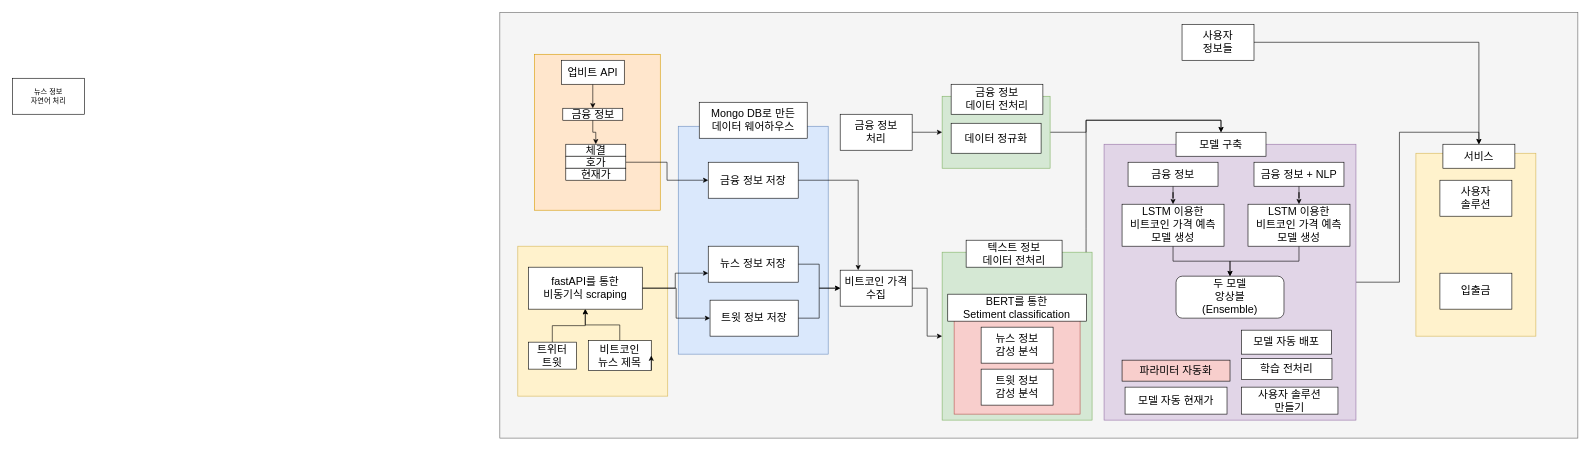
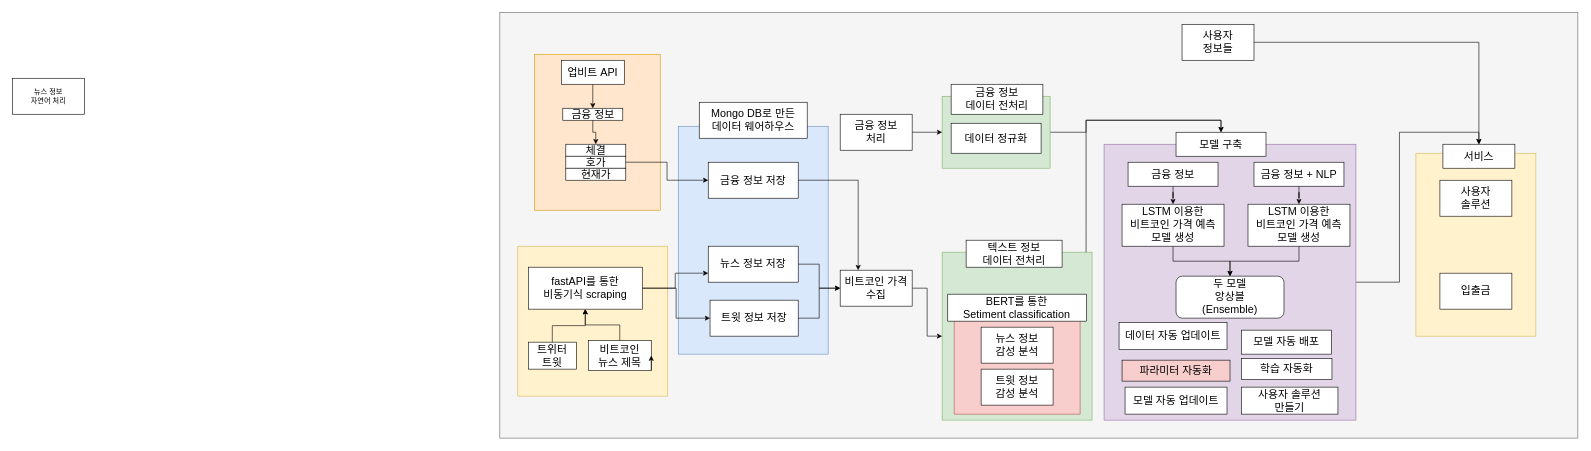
node "데이터 자동 업데이트": added
node "학습 전처리": label "학습 전처리" -> "학습 자동화"
node "모델 자동 현재가": label "모델 자동 현재가" -> "모델 자동 업데이트"
